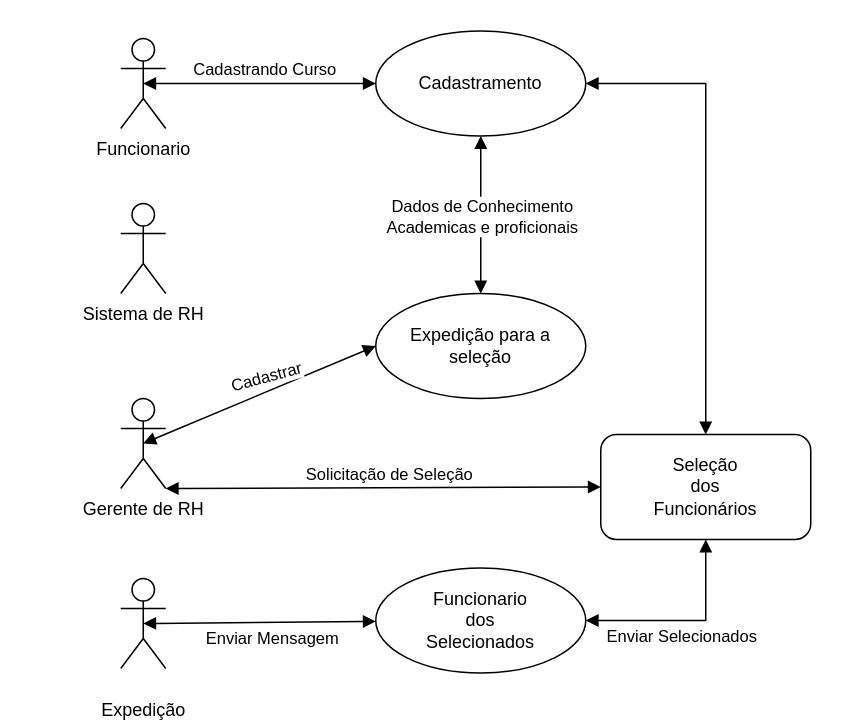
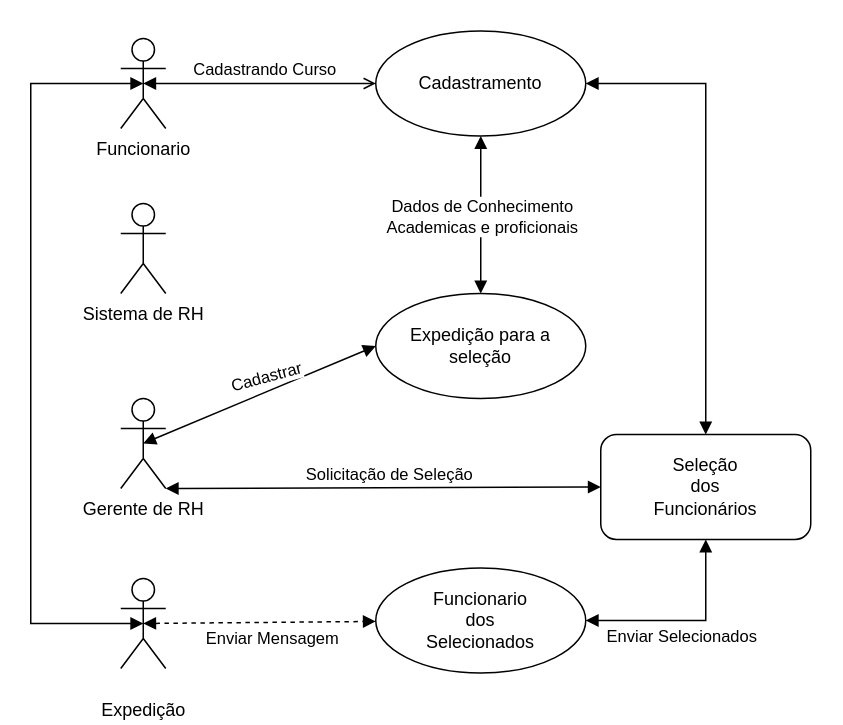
edge "Funcionario" -- "Cadastramento": arrowhead block -> open
edge "Funcionario" -- "Expedição": added
edge "Funcionario dos Selecionados" -- "Expedição": style solid -> dashed
